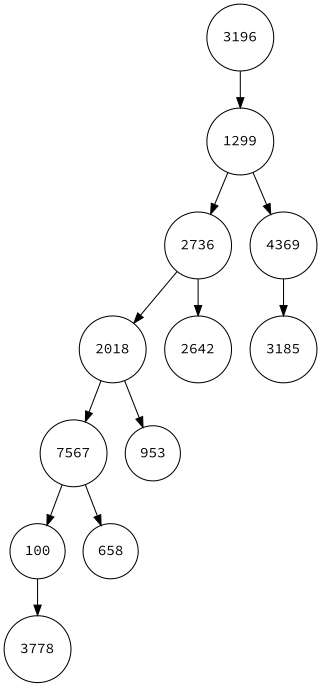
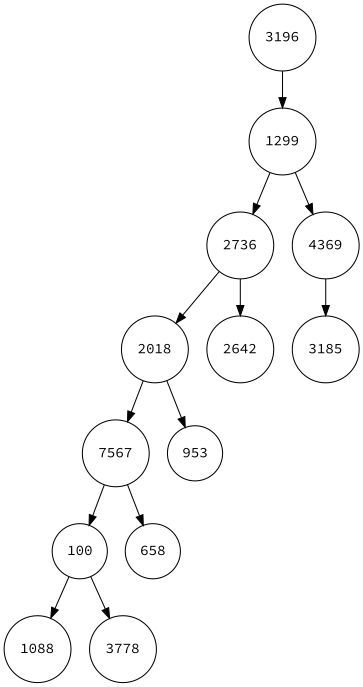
node "1088": added
